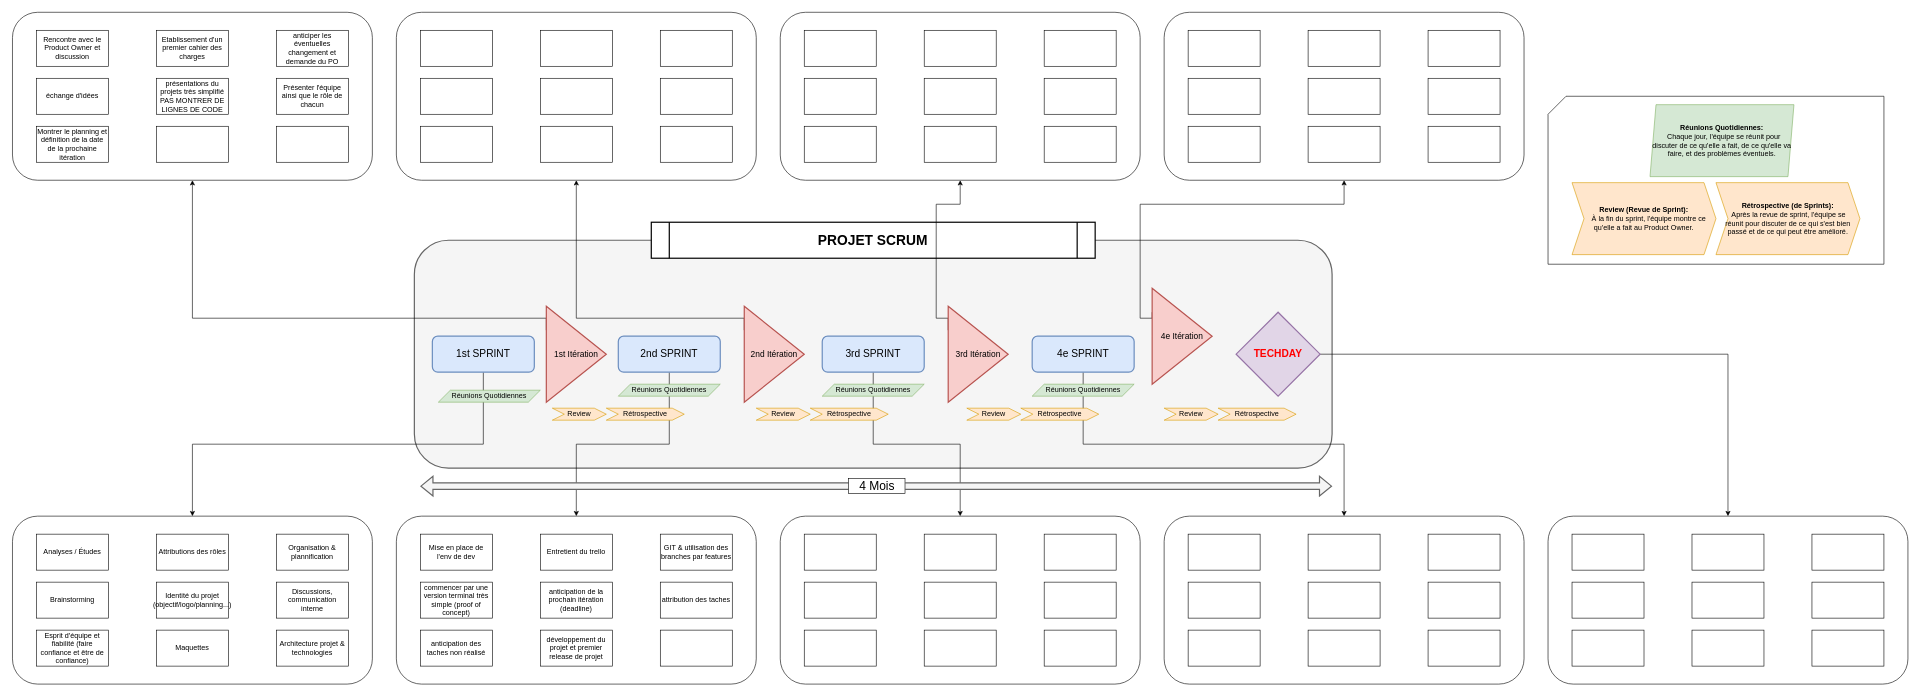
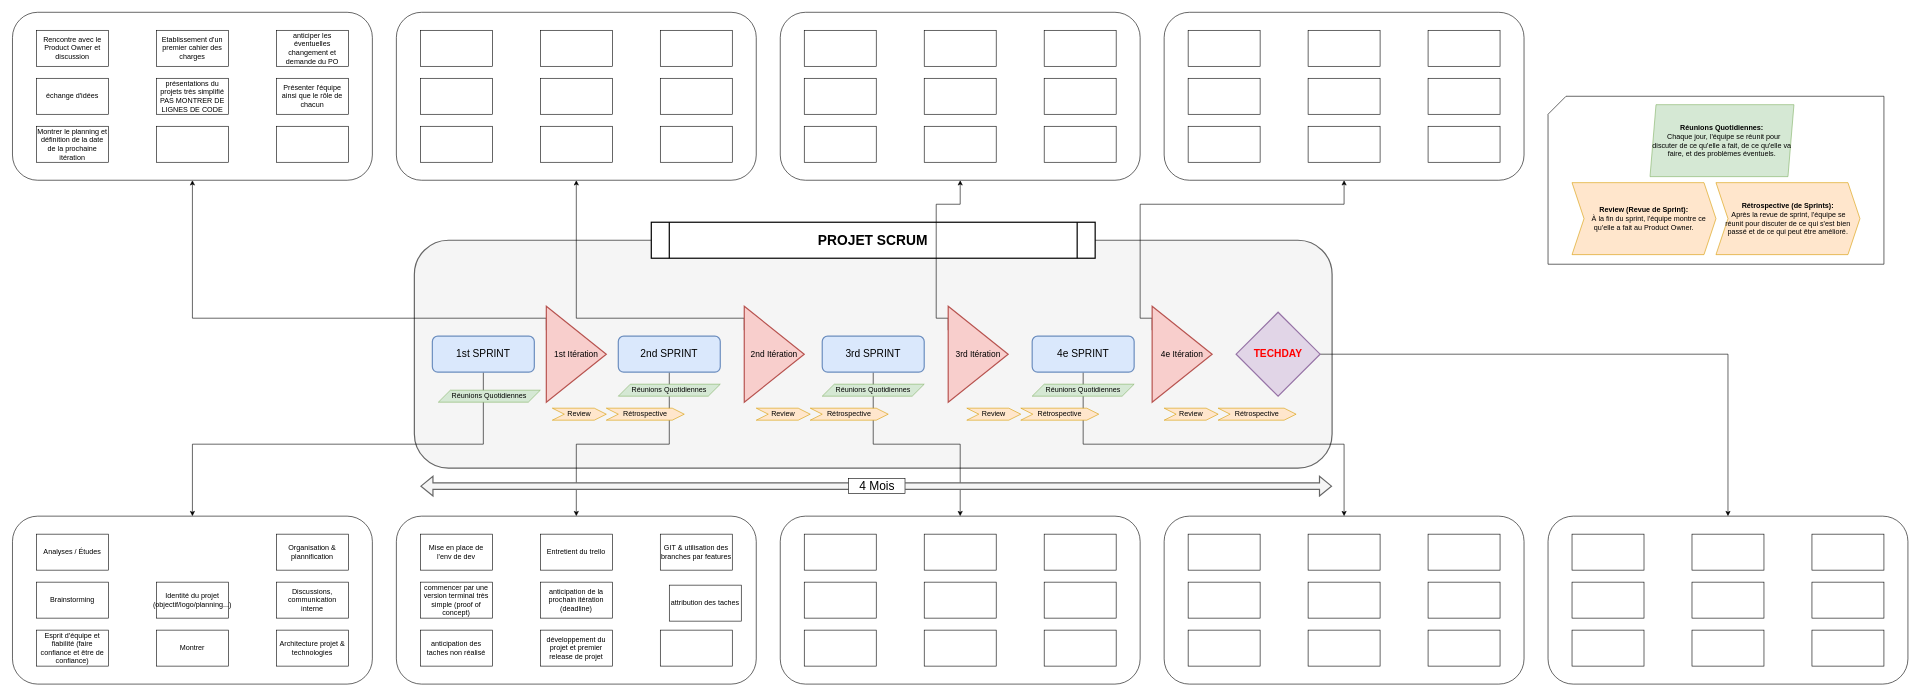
node "4e Itération": moved (1182, 336) -> (1182, 354)
node "Attributions des rôles": removed
node "attribution des taches": moved (696, 600) -> (705, 603)
node "Maquettes": label "Maquettes" -> "Montrer"
